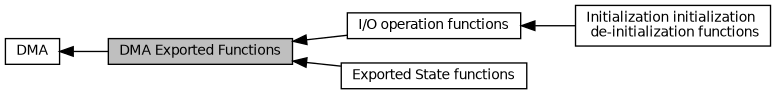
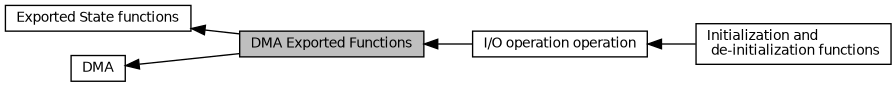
node "I/O operation functions": label "I/O operation functions" -> "I/O operation operation"
node "Initialization initialization de-initialization functions": label "Initialization initialization de-initialization functions" -> "Initialization and de-initialization functions"
edge "Exported State functions" -> "DMA Exported Functions": reversed
